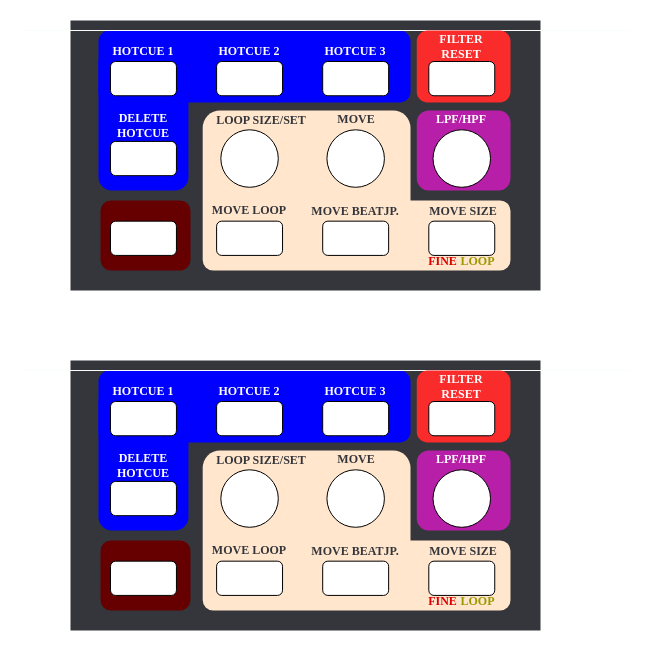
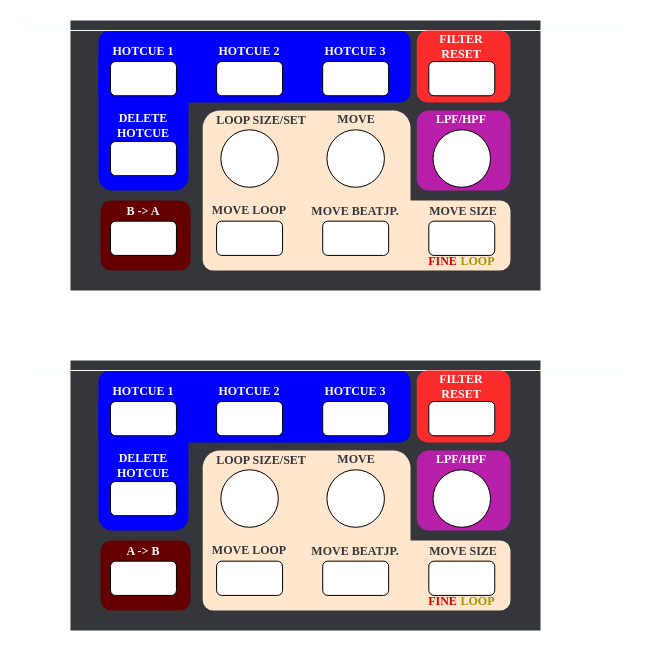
node "B -> A": added
node "A -> B": added
